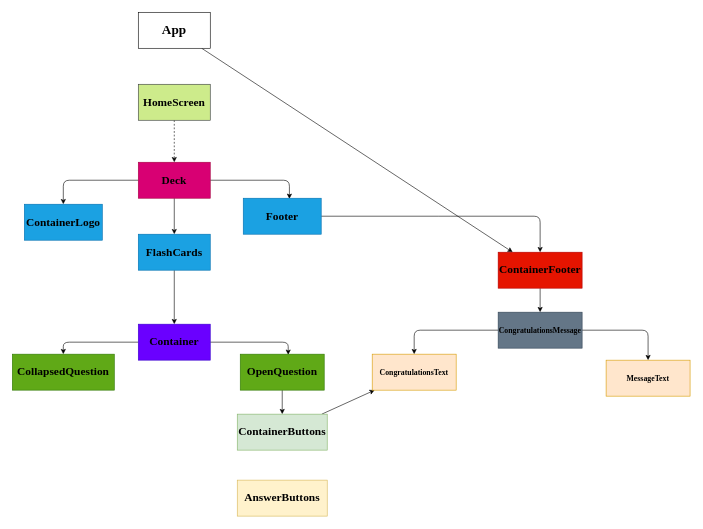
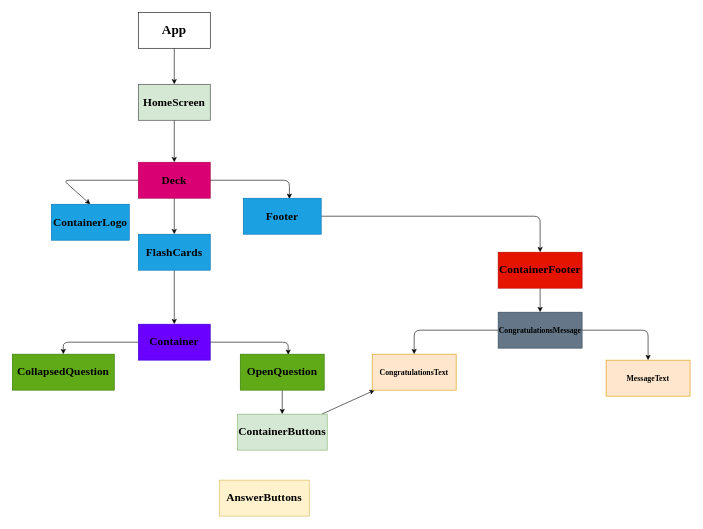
node "HomeScreen": fillcolor #cdeb8b -> #d5e8d4
edge "HomeScreen" -> "Deck": style dashed -> solid
edge "App" -> "ContainerFooter": now "App" -> "HomeScreen"
node "ContainerLogo": moved (63, 222) -> (90, 222)
node "AnswerButtons": moved (282, 498) -> (264, 498)
